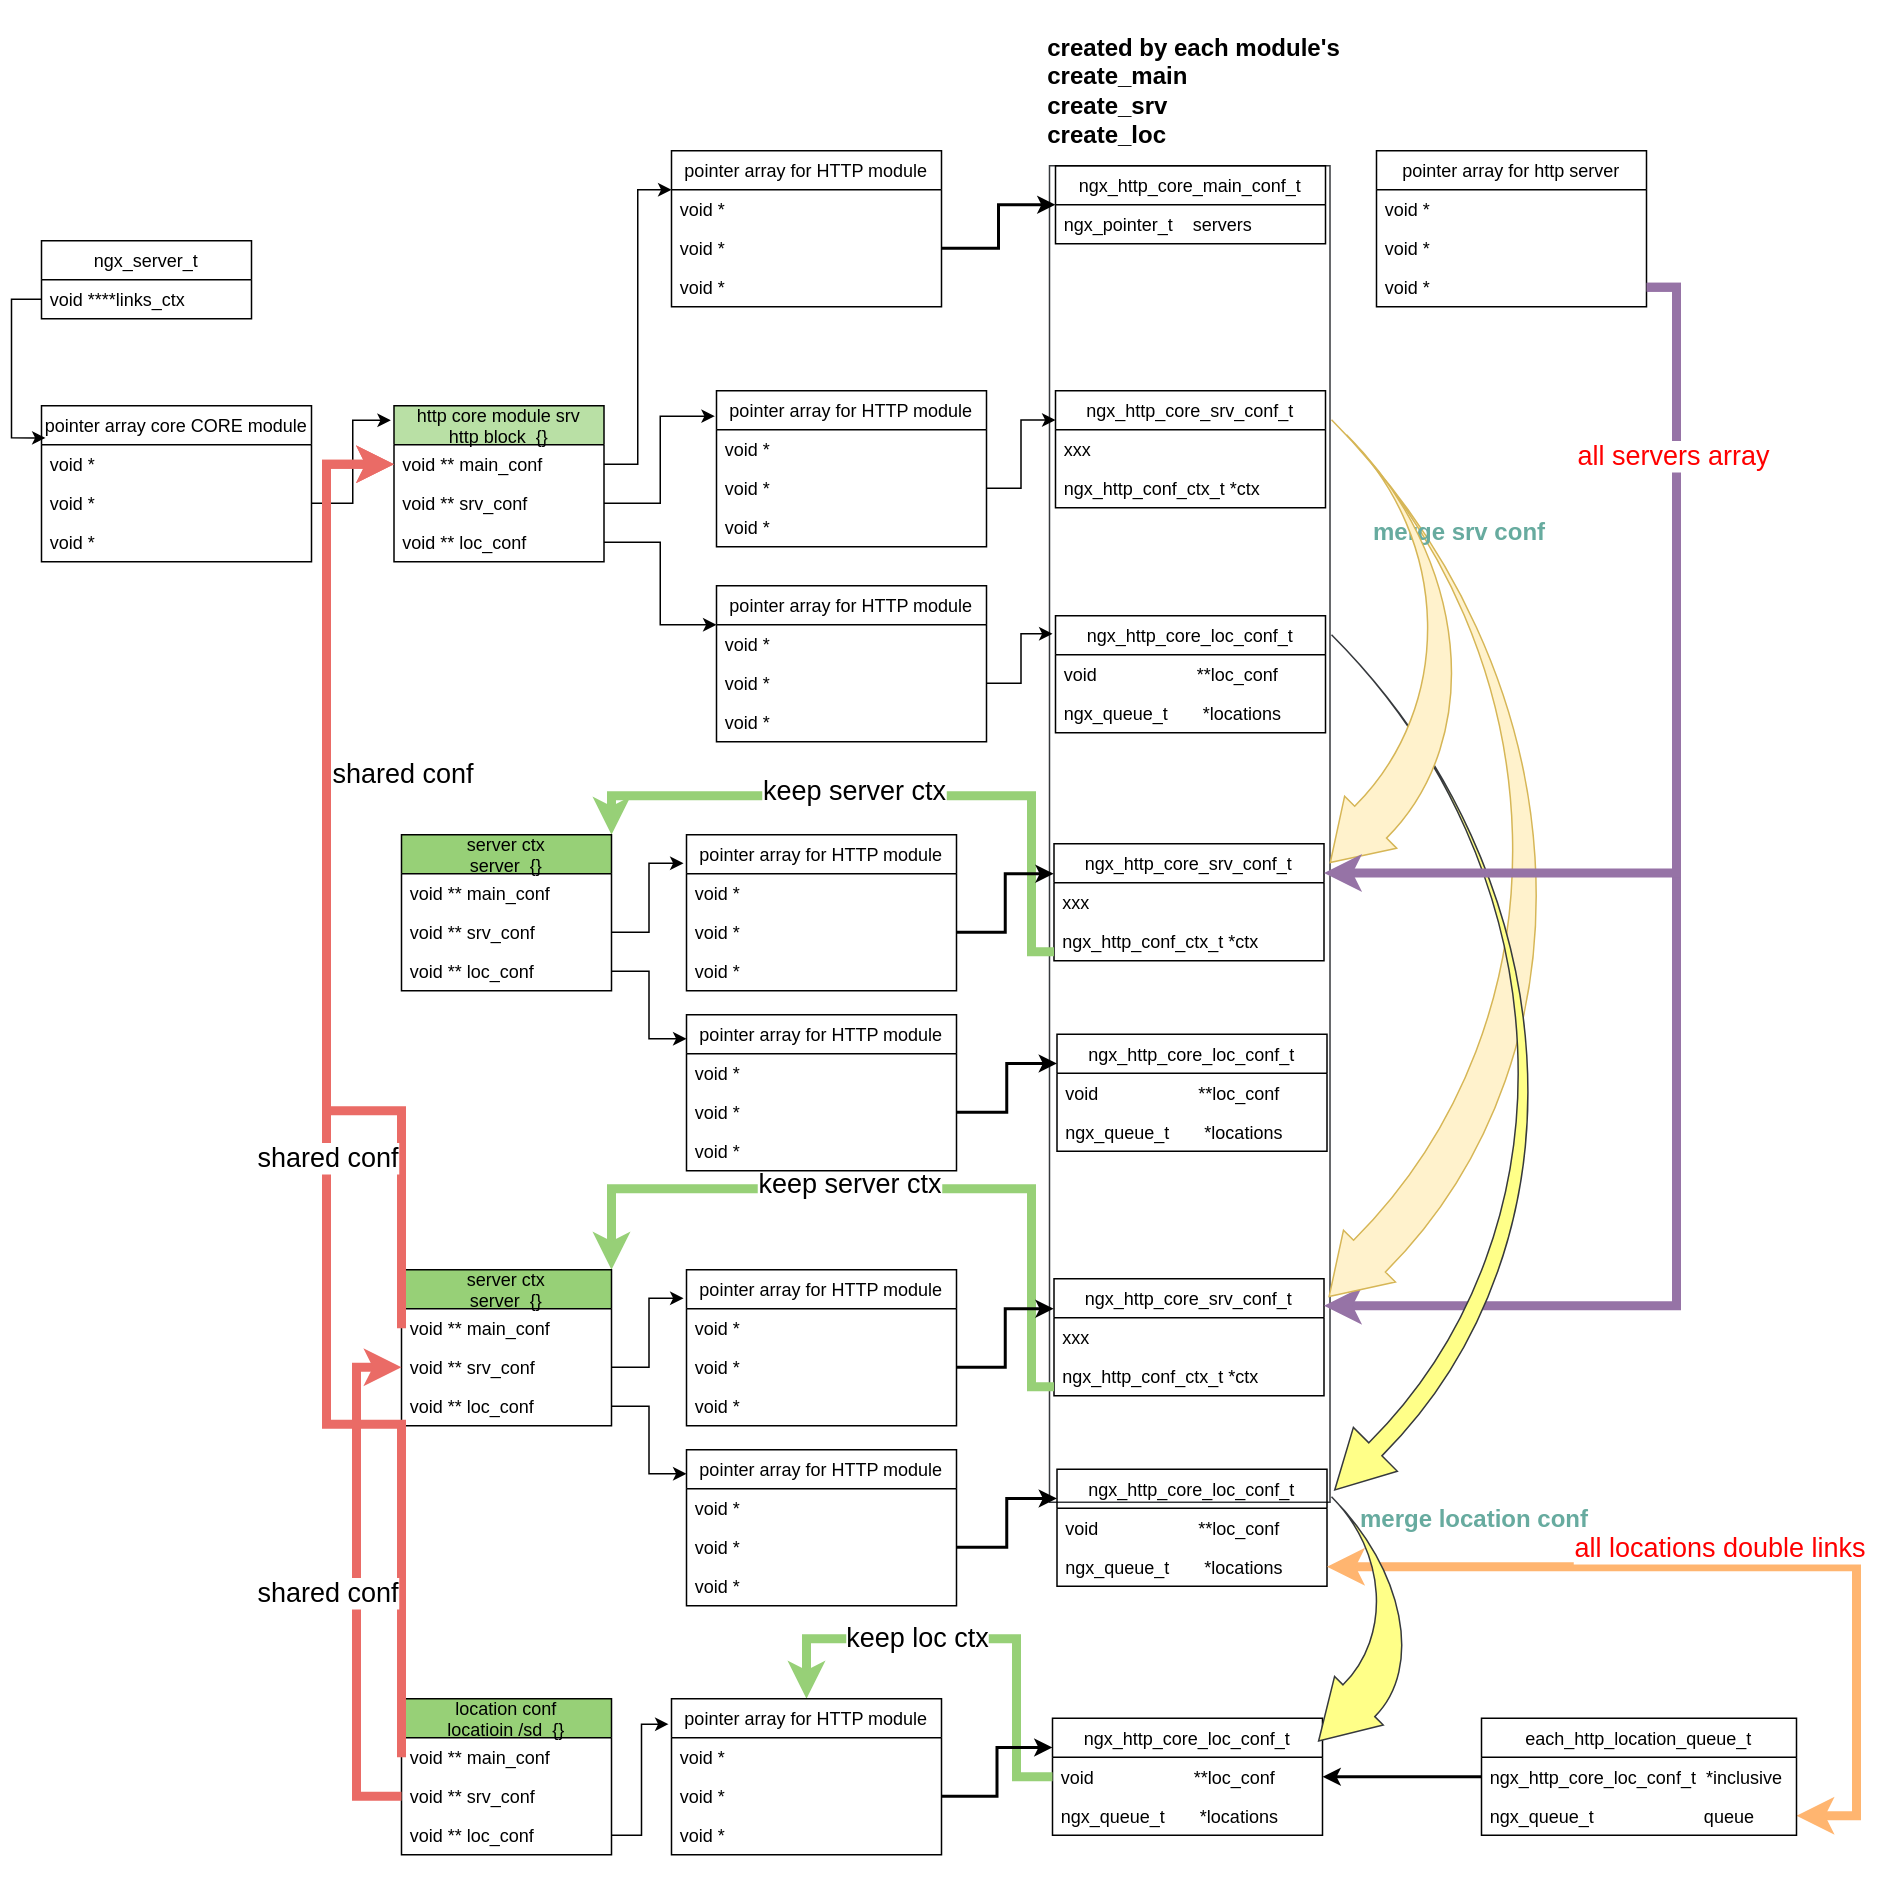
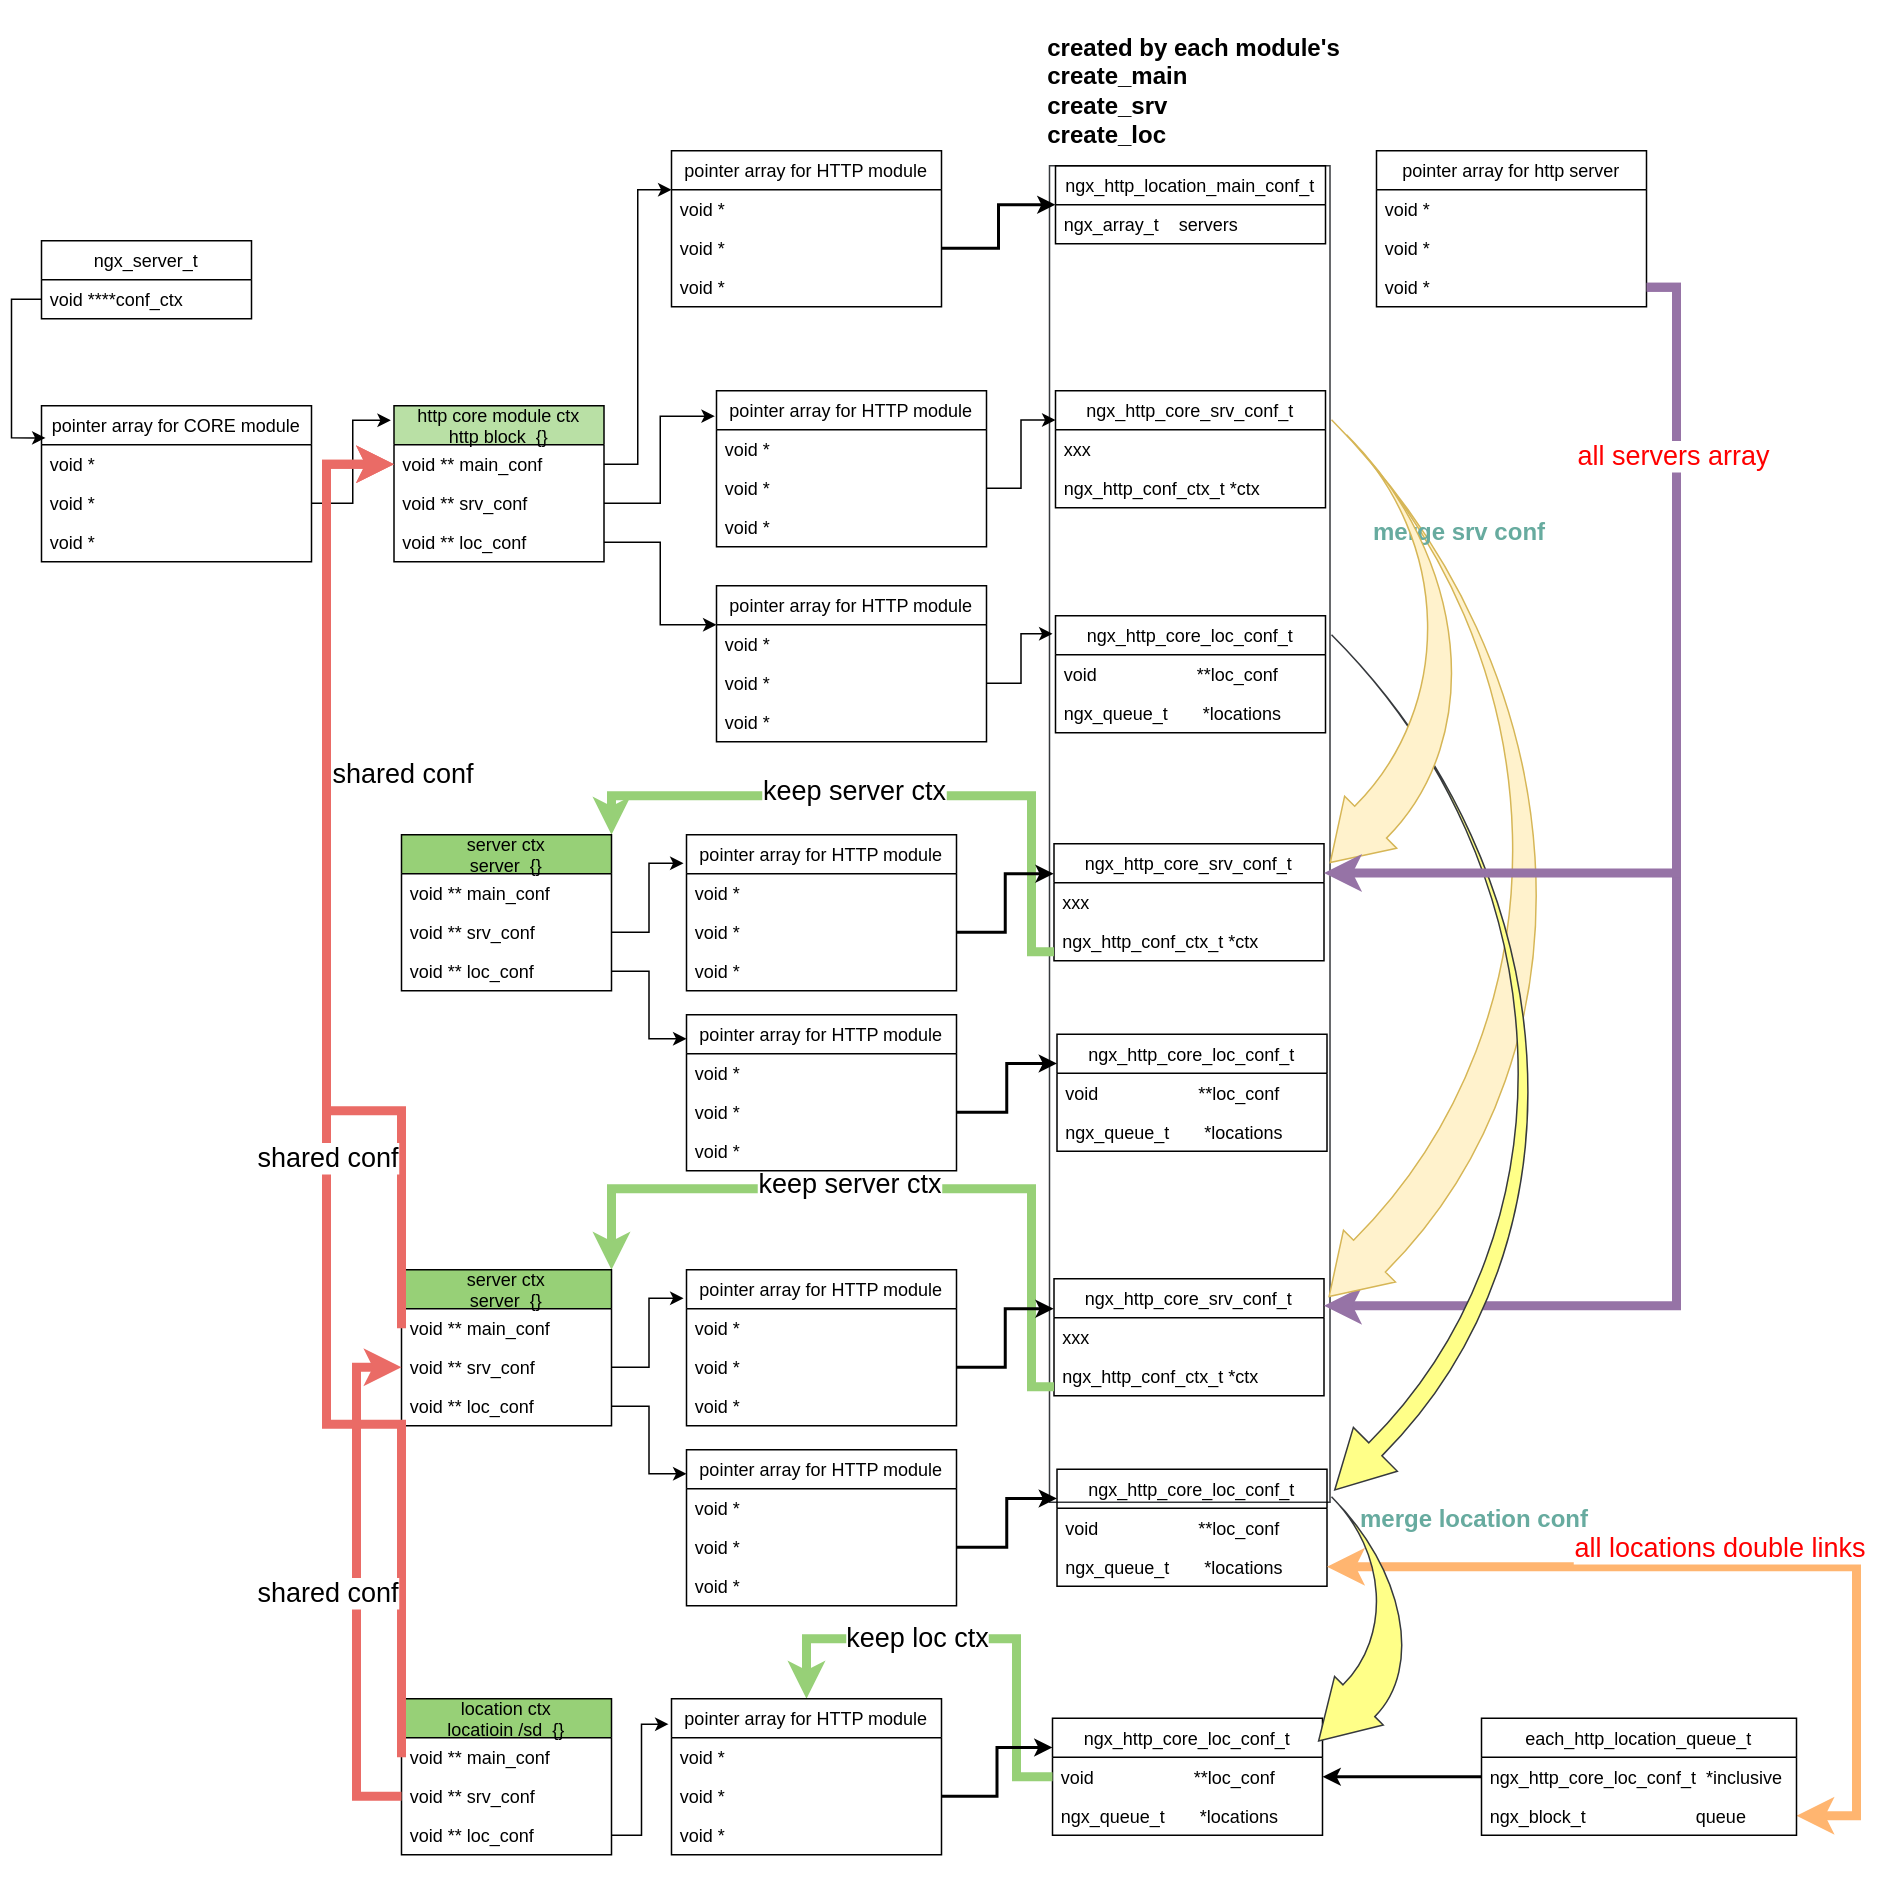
node "ngx_http_core_main_conf_t": label "ngx_http_core_main_conf_t" -> "ngx_http_location_main_conf_t"
node "ngx_pointer_t servers": label "ngx_pointer_t servers" -> "ngx_array_t servers"
node "void ****links_ctx": label "void ****links_ctx" -> "void ****conf_ctx"
node "http core module srv http block {}": label "http core module srv http block {}" -> "http core module ctx http block {}"
node "pointer array core CORE module": label "pointer array core CORE module" -> "pointer array for CORE module"
node "location conf locatioin /sd {}": label "location conf locatioin /sd {}" -> "location ctx locatioin /sd {}"
node "ngx_queue_t queue": label "ngx_queue_t queue" -> "ngx_block_t queue"
